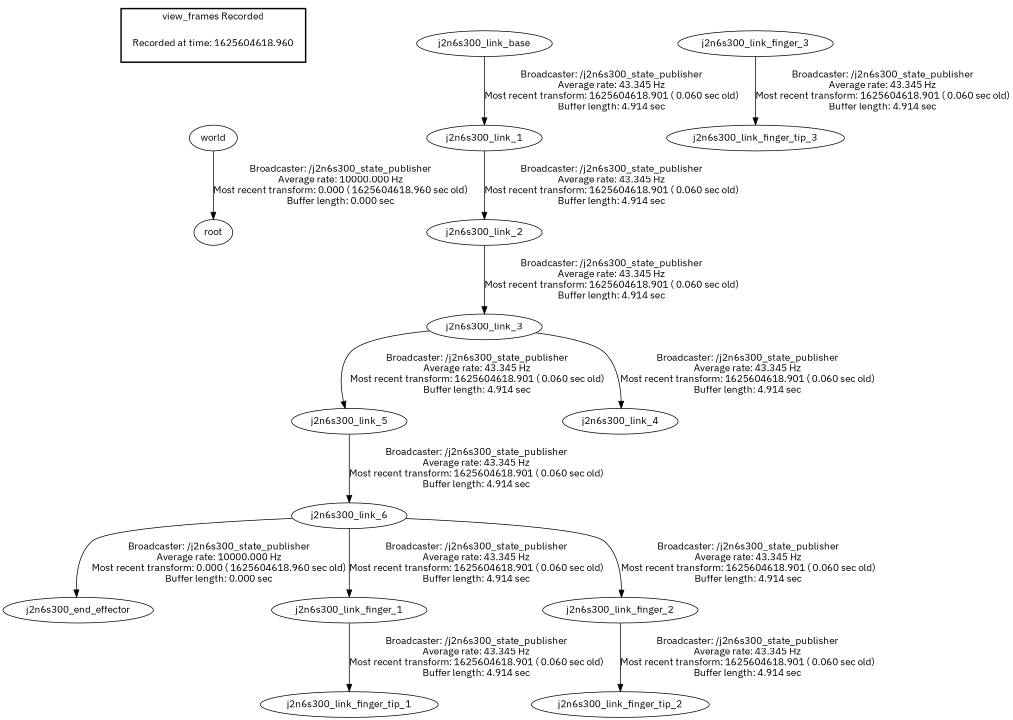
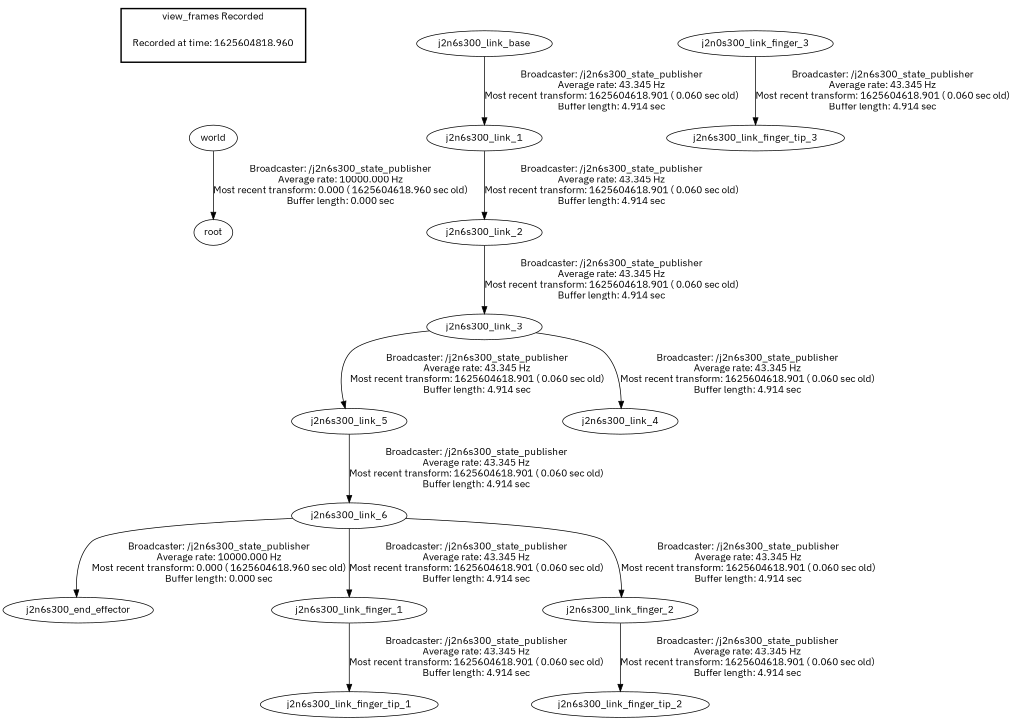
node "Recorded at time: 1625604618.960": label "Recorded at time: 1625604618.960" -> "Recorded at time: 1625604818.960"
node "j2n6s300_link_finger_3": label "j2n6s300_link_finger_3" -> "j2n0s300_link_finger_3"
